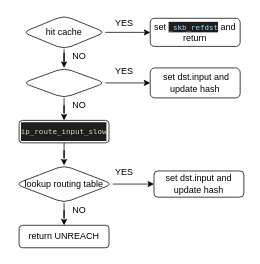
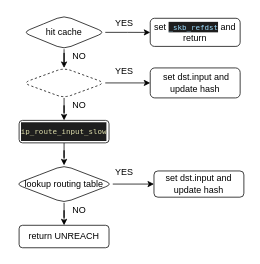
node "is multicast": style solid -> dashed
